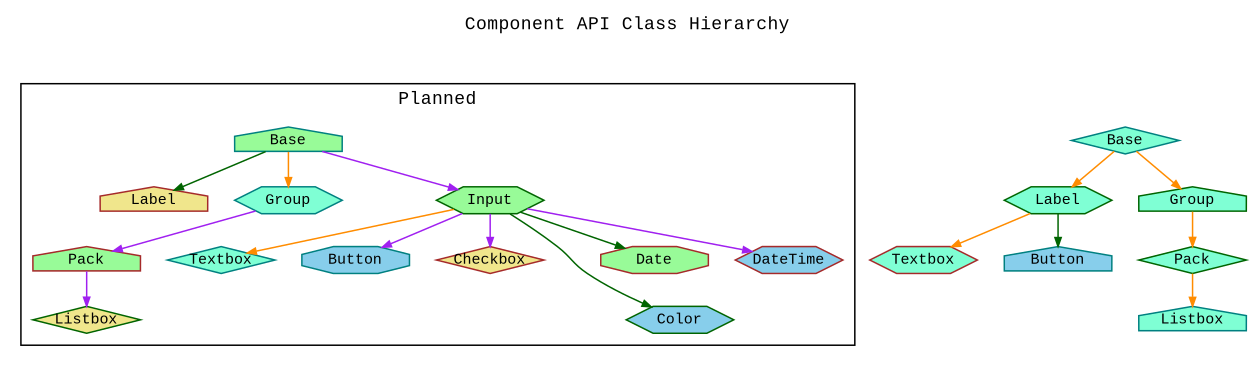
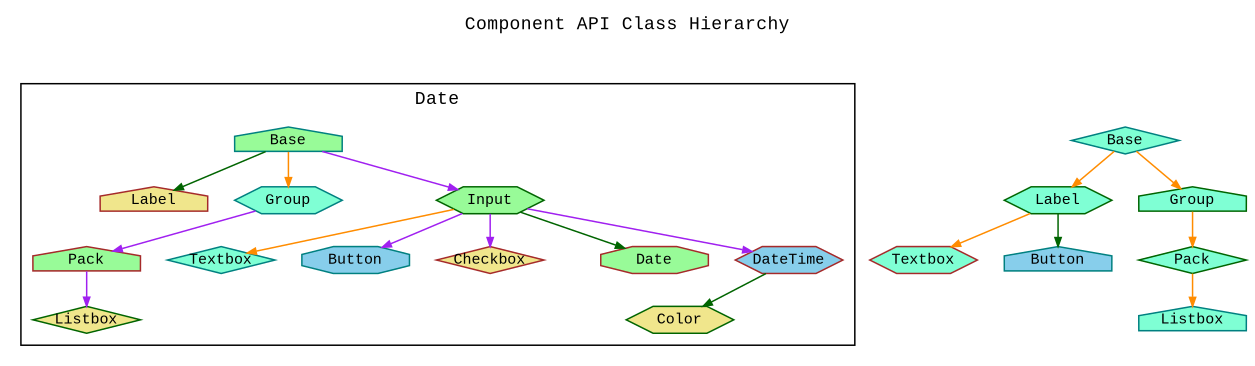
cluster "Planned": label "Planned" -> "Date"
edge "Input" -> "Color": now "DateTime" -> "Color"
node "Color": fillcolor skyblue -> khaki
